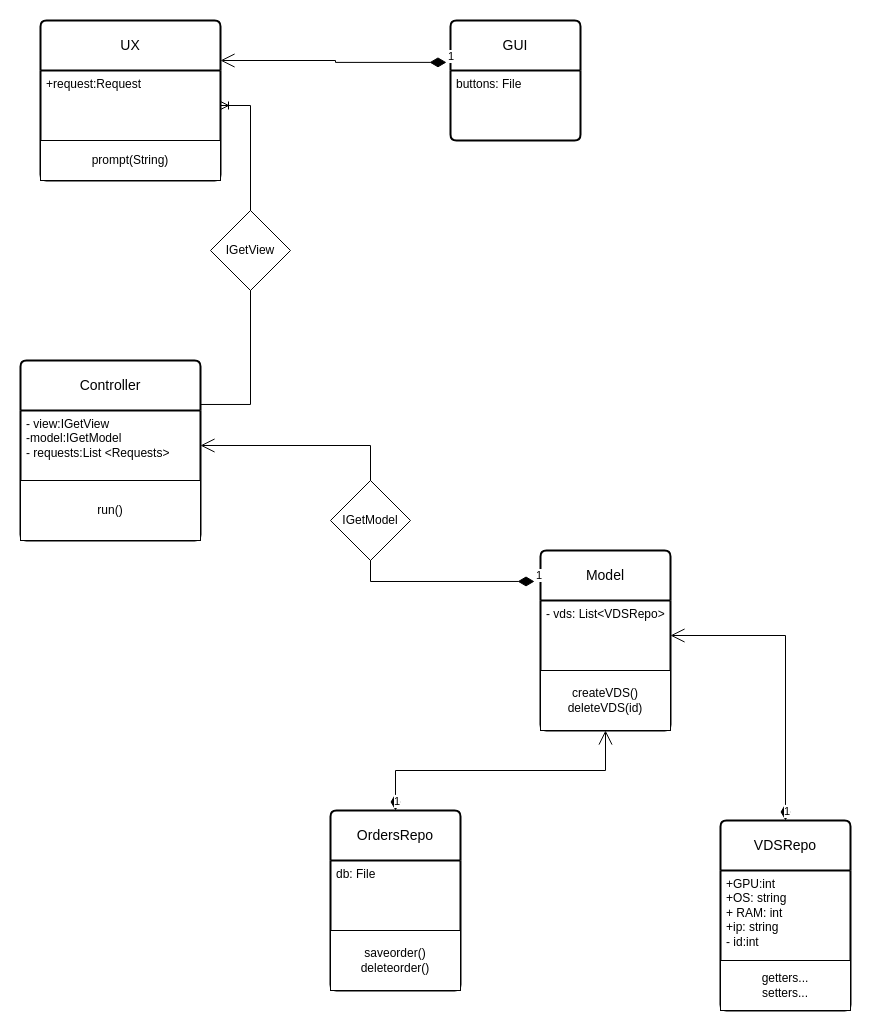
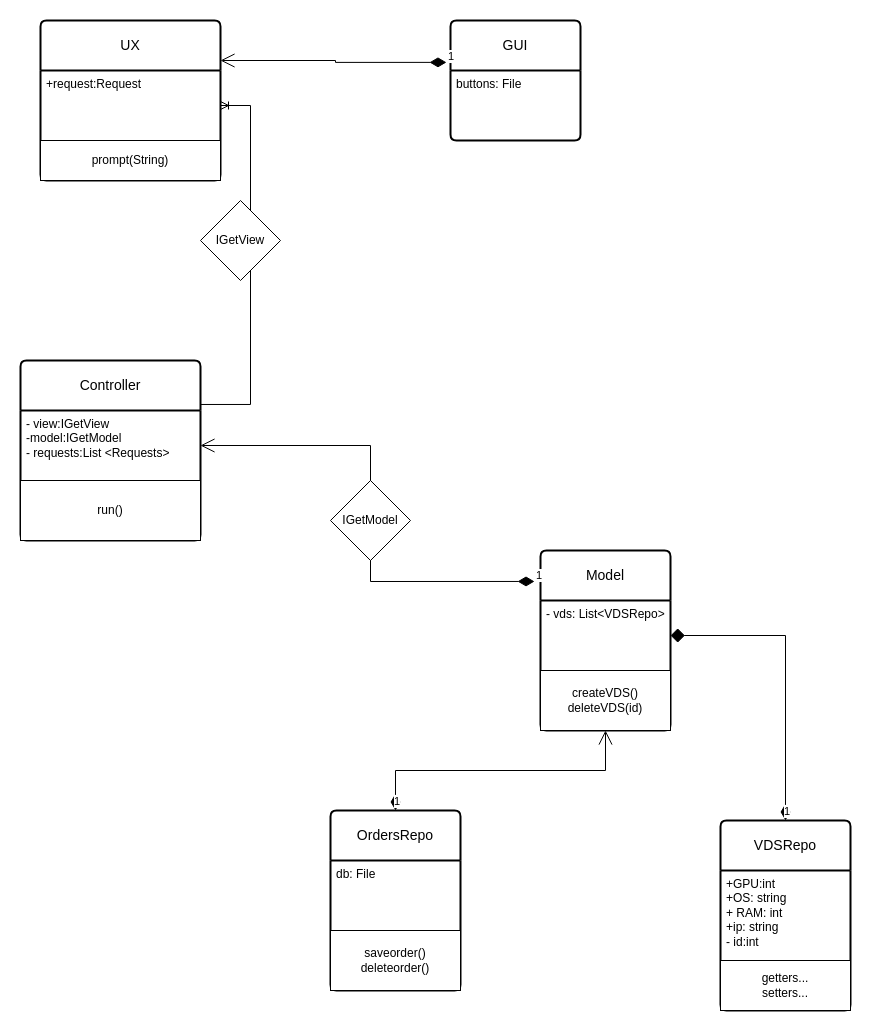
node "IGetView": moved (251, 251) -> (241, 241)
edge "- vds: List<VDSRepo>" -- "VDSRepo": arrowhead open -> diamond
